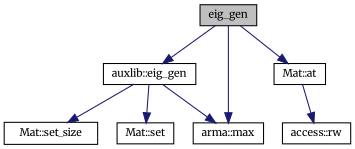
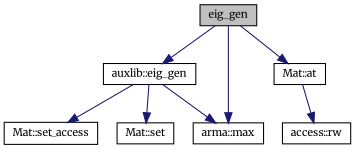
node "Mat::set_size": label "Mat::set_size" -> "Mat::set_access"
